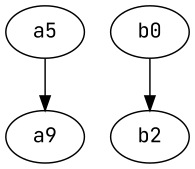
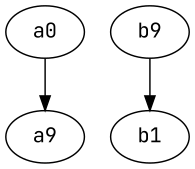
node "a5": label "a5" -> "a0"
node "b0": label "b0" -> "b9"
node "b2": label "b2" -> "b1"
